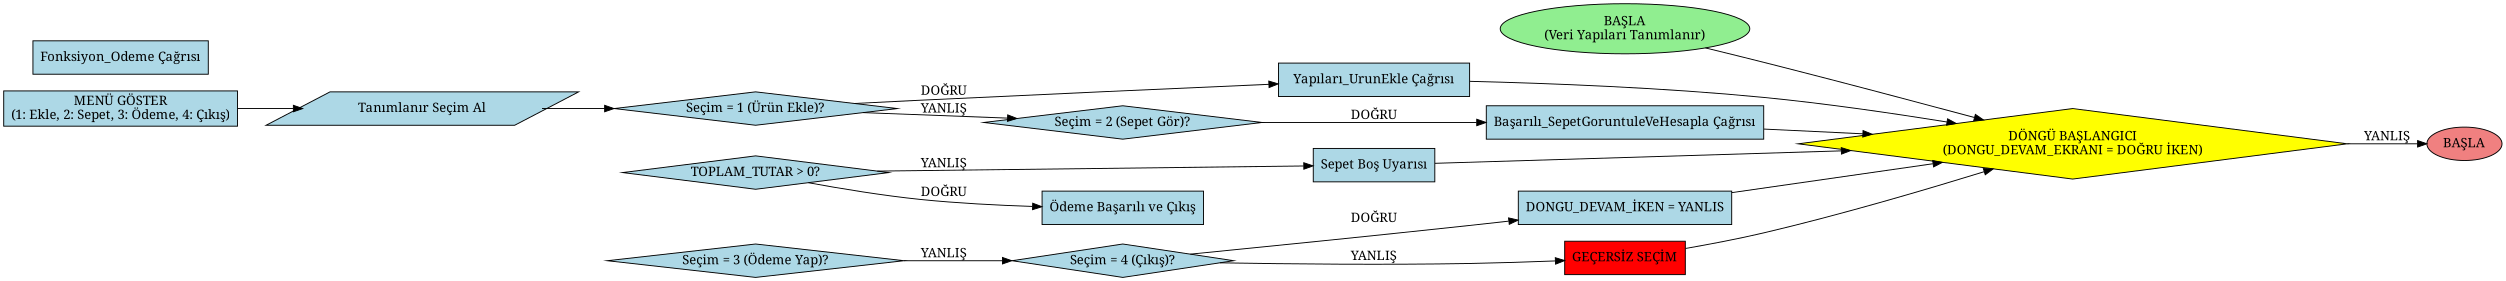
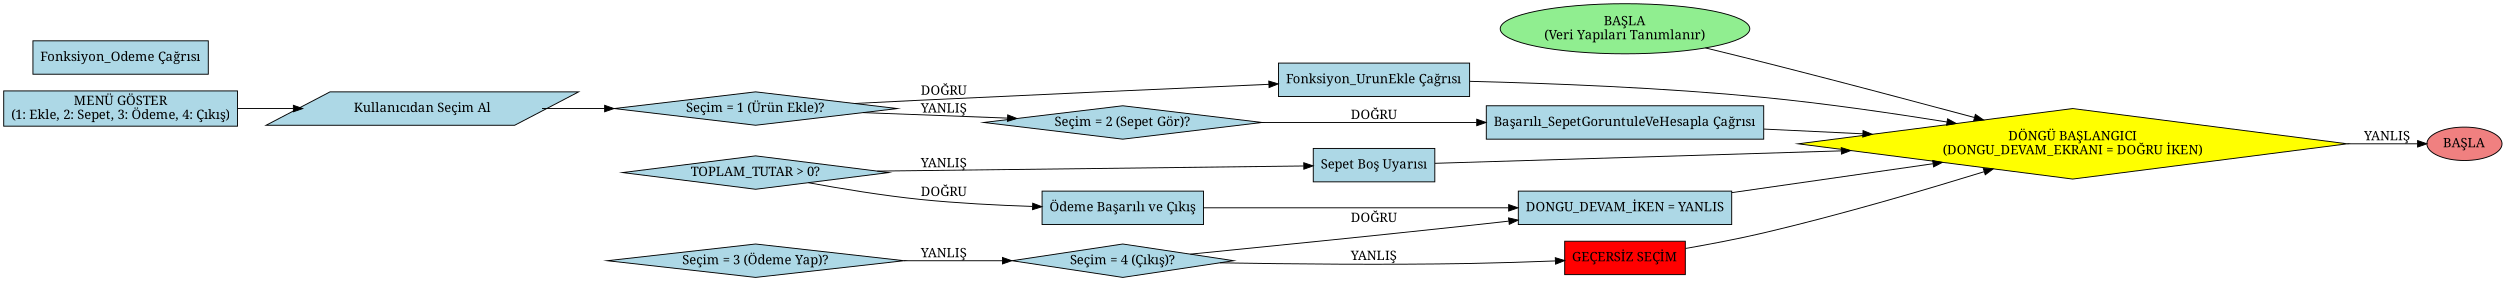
node "Yapıları_UrunEkle Çağrısı": label "Yapıları_UrunEkle Çağrısı" -> "Fonksiyon_UrunEkle Çağrısı"
node "Tanımlanır Seçim Al": label "Tanımlanır Seçim Al" -> "Kullanıcıdan Seçim Al"
edge "Ödeme Başarılı ve Çıkış" -> "DONGU_DEVAM_İKEN = YANLIS": added
